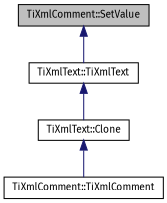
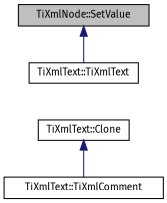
node "TiXmlComment::SetValue": label "TiXmlComment::SetValue" -> "TiXmlNode::SetValue"
edge "TiXmlText::Clone" -> "TiXmlText::TiXmlText": removed
node "TiXmlComment::TiXmlComment": label "TiXmlComment::TiXmlComment" -> "TiXmlText::TiXmlComment"
